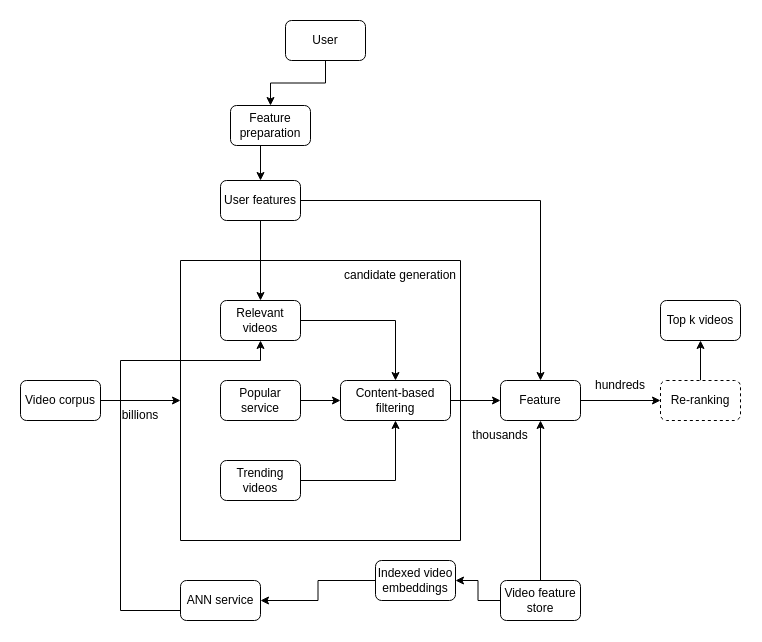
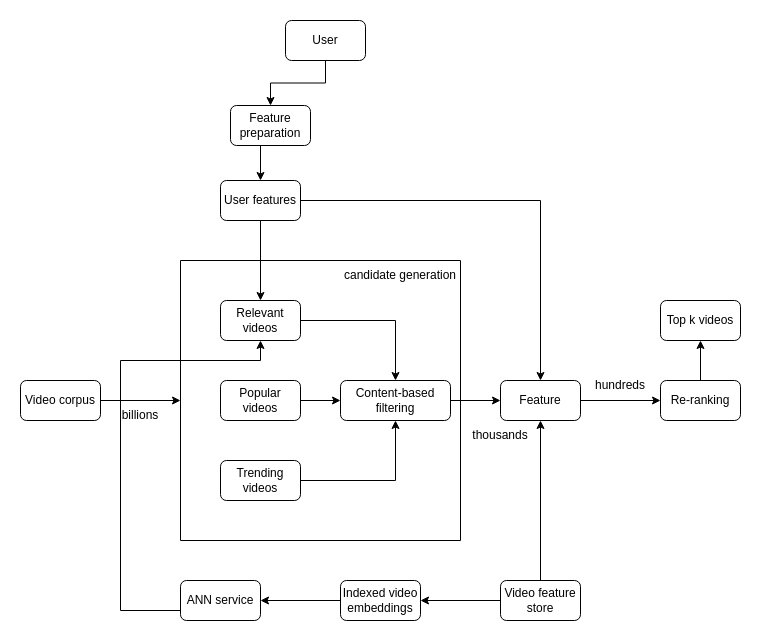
node "Popular service": label "Popular service" -> "Popular videos"
node "Re-ranking": style dashed -> solid
node "Indexed video embeddings": moved (416, 581) -> (381, 601)
